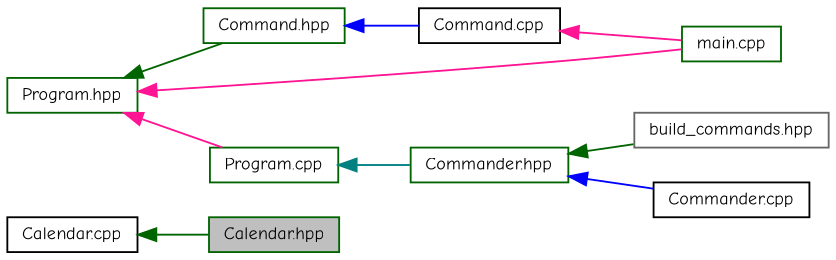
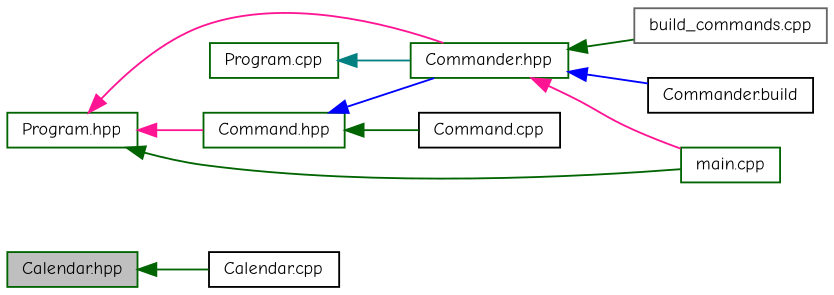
edge "Command.cpp" -> "Command.hpp": color blue -> darkgreen
edge "main.cpp" -> "Command.cpp": now "main.cpp" -> "Commander.hpp"
edge "Command.hpp" -> "Program.hpp": color darkgreen -> deeppink
edge "main.cpp" -> "Program.hpp": color deeppink -> darkgreen
edge "Commander.hpp" -> "Command.hpp": added
node "build_commands.hpp": label "build_commands.hpp" -> "build_commands.cpp"
edge "Program.cpp" -> "Program.hpp": now "Commander.hpp" -> "Program.hpp"
node "Commander.cpp": label "Commander.cpp" -> "Commander.build"
edge "Calendar.hpp" -> "Calendar.cpp": reversed
